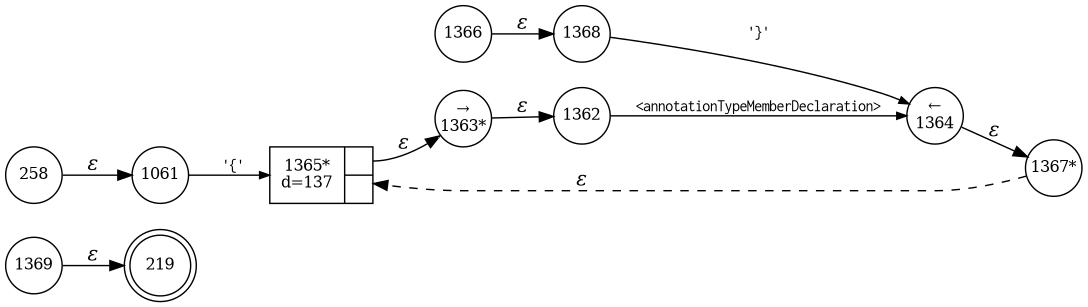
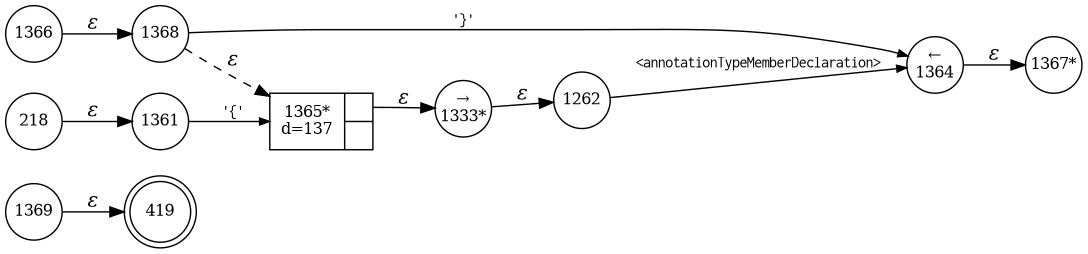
node "1362": label "1362" -> "1262"
node "→ 1363*": label "→ 1363*" -> "→ 1333*"
node "258": label "258" -> "218"
node "1061": label "1061" -> "1361"
edge "1367*" -> "1365*": now "1368" -> "1365*"
node "219": label "219" -> "419"
